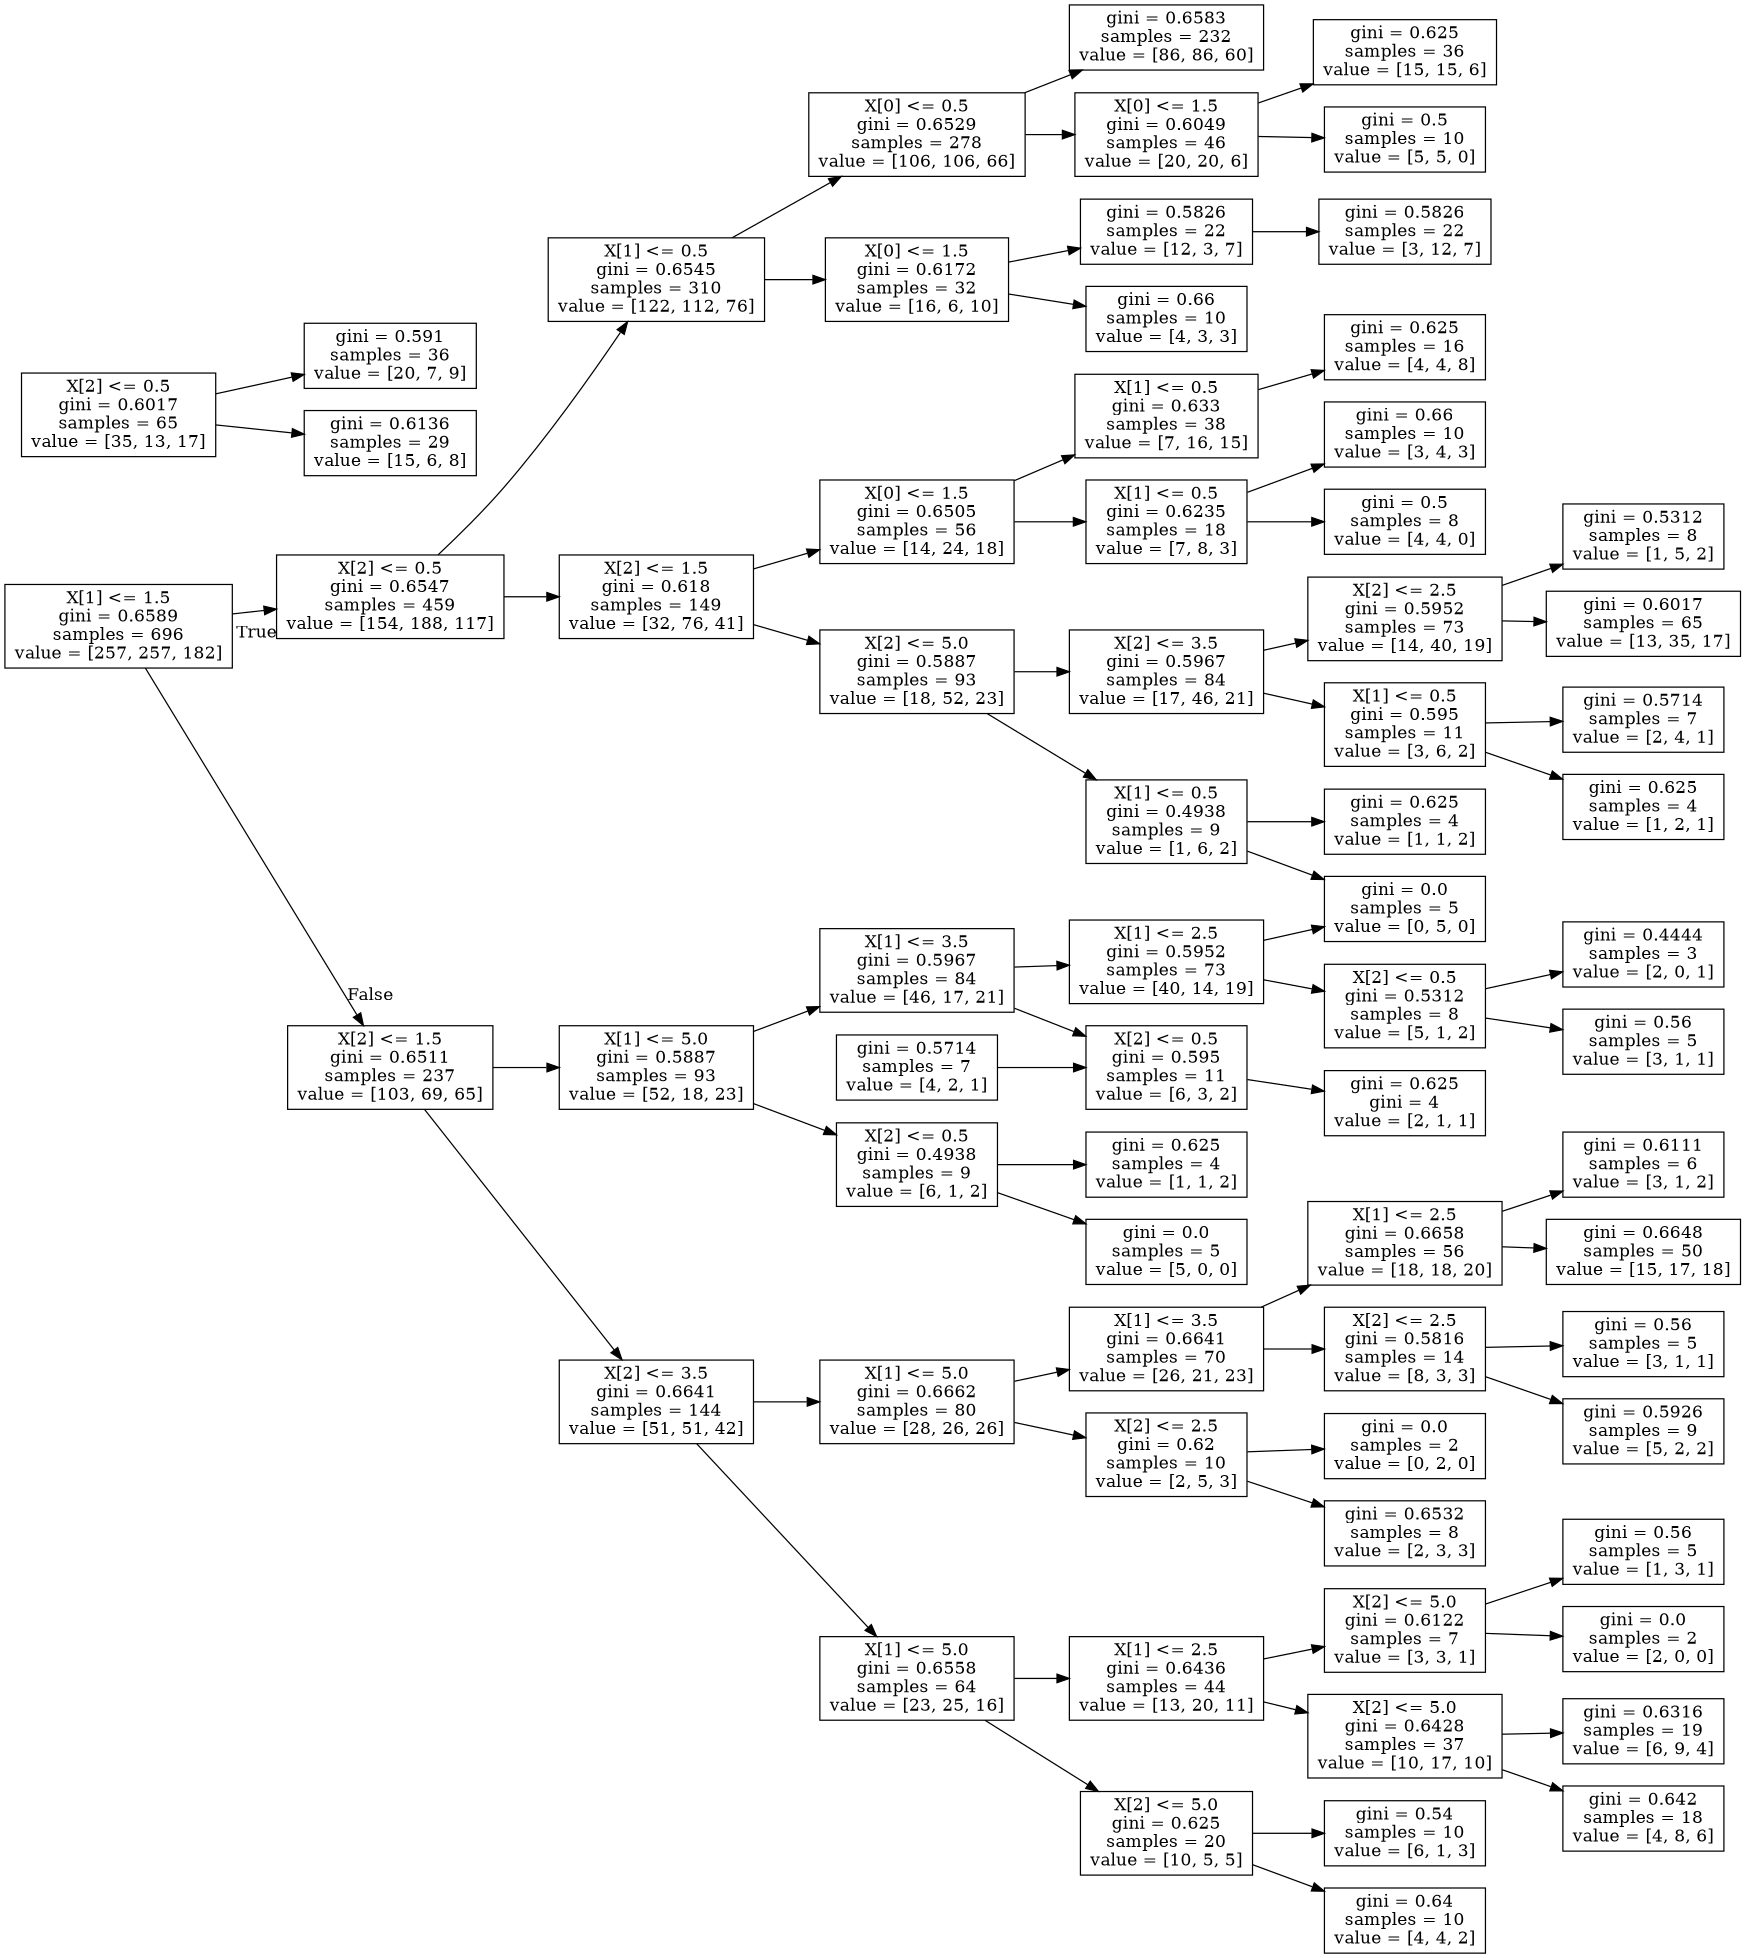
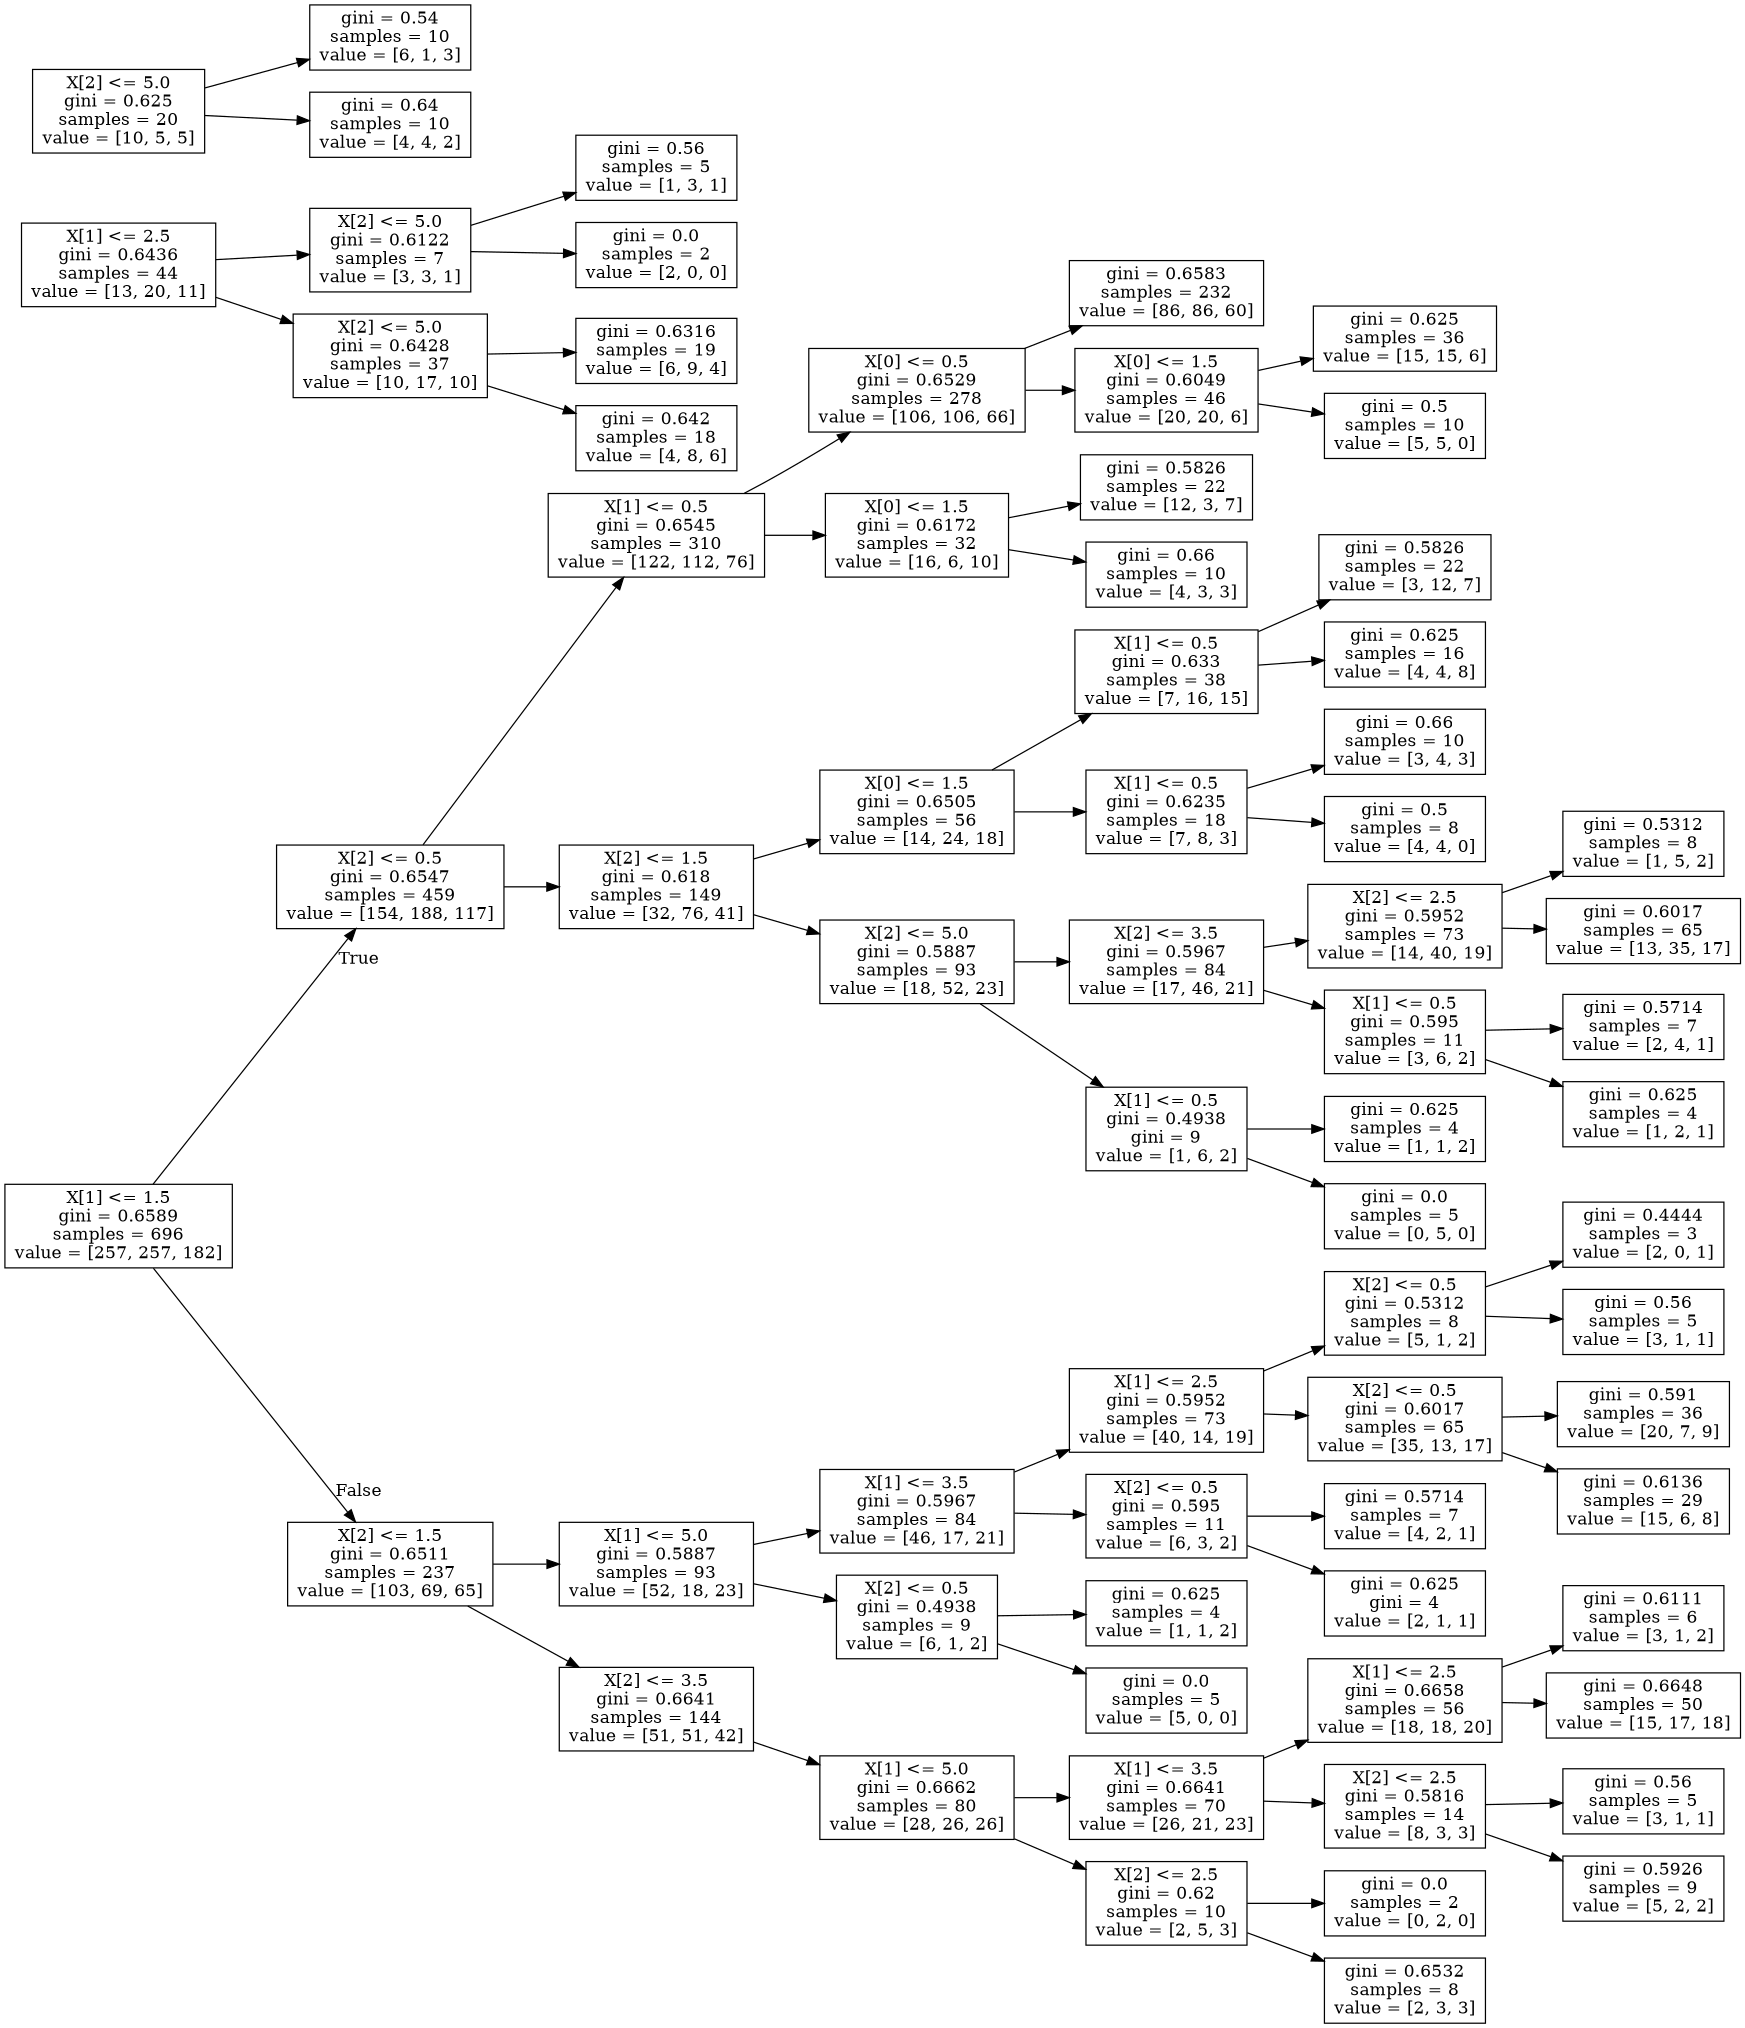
edge "gini = 0.5826 samples = 22 value = [12, 3, 7]" -> "gini = 0.5826 samples = 22 value = [3, 12, 7]": now "X[1] <= 0.5 gini = 0.633 samples = 38 value = [7, 16, 15]" -> "gini = 0.5826 samples = 22 value = [3, 12, 7]"
node "X[1] <= 0.5 gini = 0.4938 samples = 9 value = [1, 6, 2]": label "X[1] <= 0.5 gini = 0.4938 samples = 9 value = [1, 6, 2]" -> "X[1] <= 0.5 gini = 0.4938 gini = 9 value = [1, 6, 2]"
edge "X[1] <= 2.5 gini = 0.5952 samples = 73 value = [40, 14, 19]" -> "gini = 0.0 samples = 5 value = [0, 5, 0]": now "X[1] <= 2.5 gini = 0.5952 samples = 73 value = [40, 14, 19]" -> "X[2] <= 0.5 gini = 0.6017 samples = 65 value = [35, 13, 17]"
edge "gini = 0.5714 samples = 7 value = [4, 2, 1]" -> "X[2] <= 0.5 gini = 0.595 samples = 11 value = [6, 3, 2]": reversed
node "X[1] <= 5.0 gini = 0.6558 samples = 64 value = [23, 25, 16]": removed
